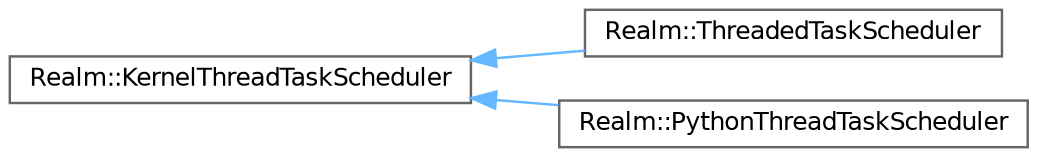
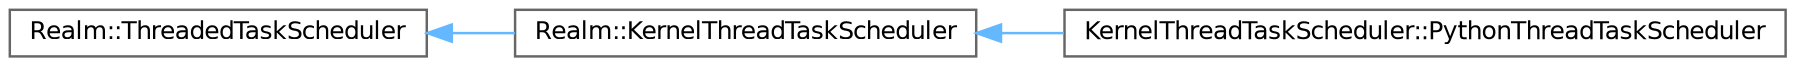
edge "Realm::ThreadedTaskScheduler" -> "Realm::KernelThreadTaskScheduler": reversed
node "Realm::PythonThreadTaskScheduler": label "Realm::PythonThreadTaskScheduler" -> "KernelThreadTaskScheduler::PythonThreadTaskScheduler"
